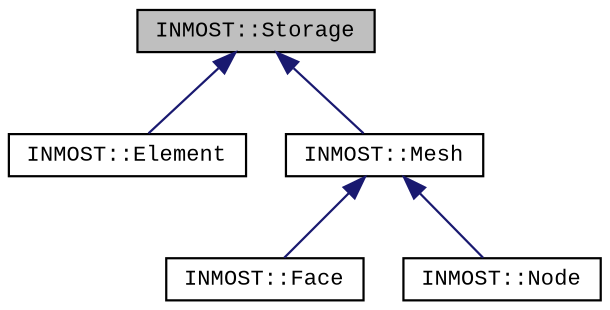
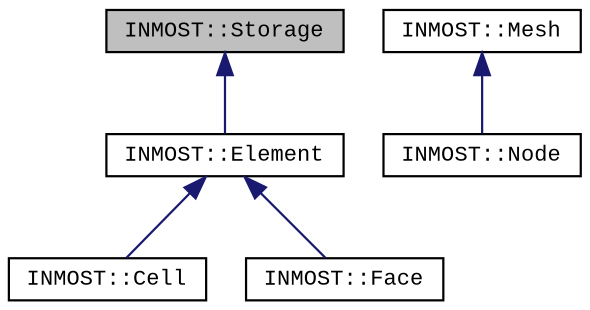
edge "INMOST::Mesh" -> "INMOST::Storage": removed
edge "INMOST::Face" -> "INMOST::Mesh": now "INMOST::Face" -> "INMOST::Element"
node "INMOST::Cell": added
